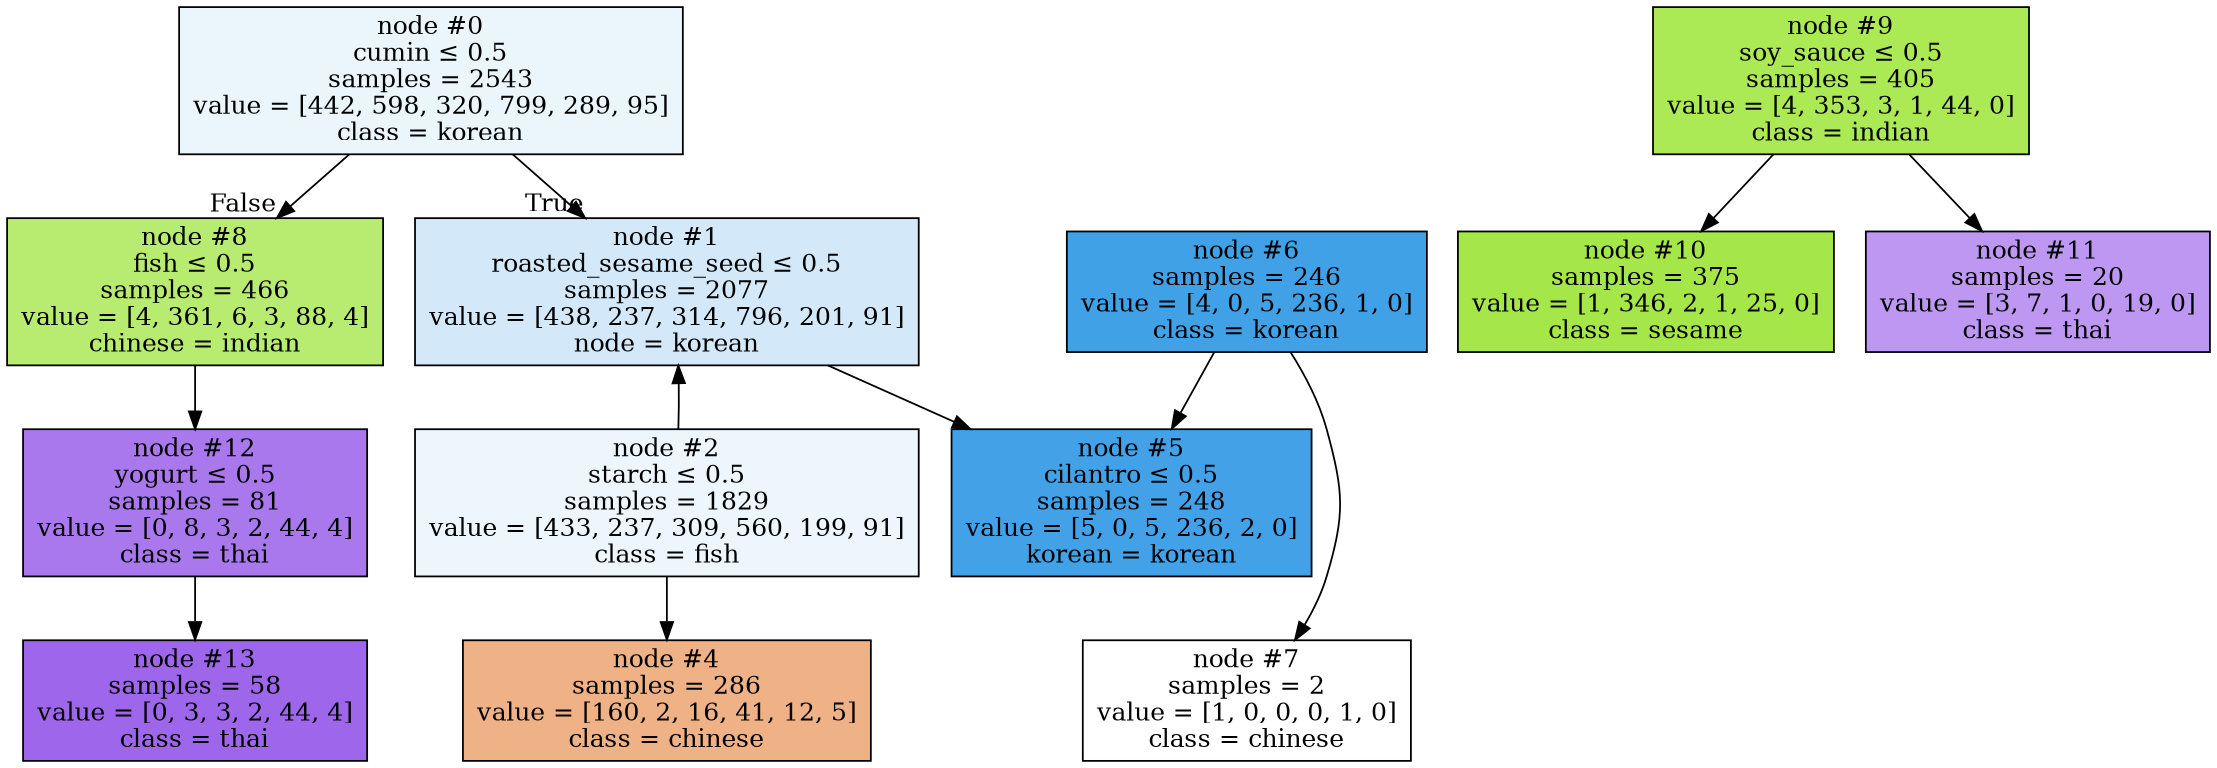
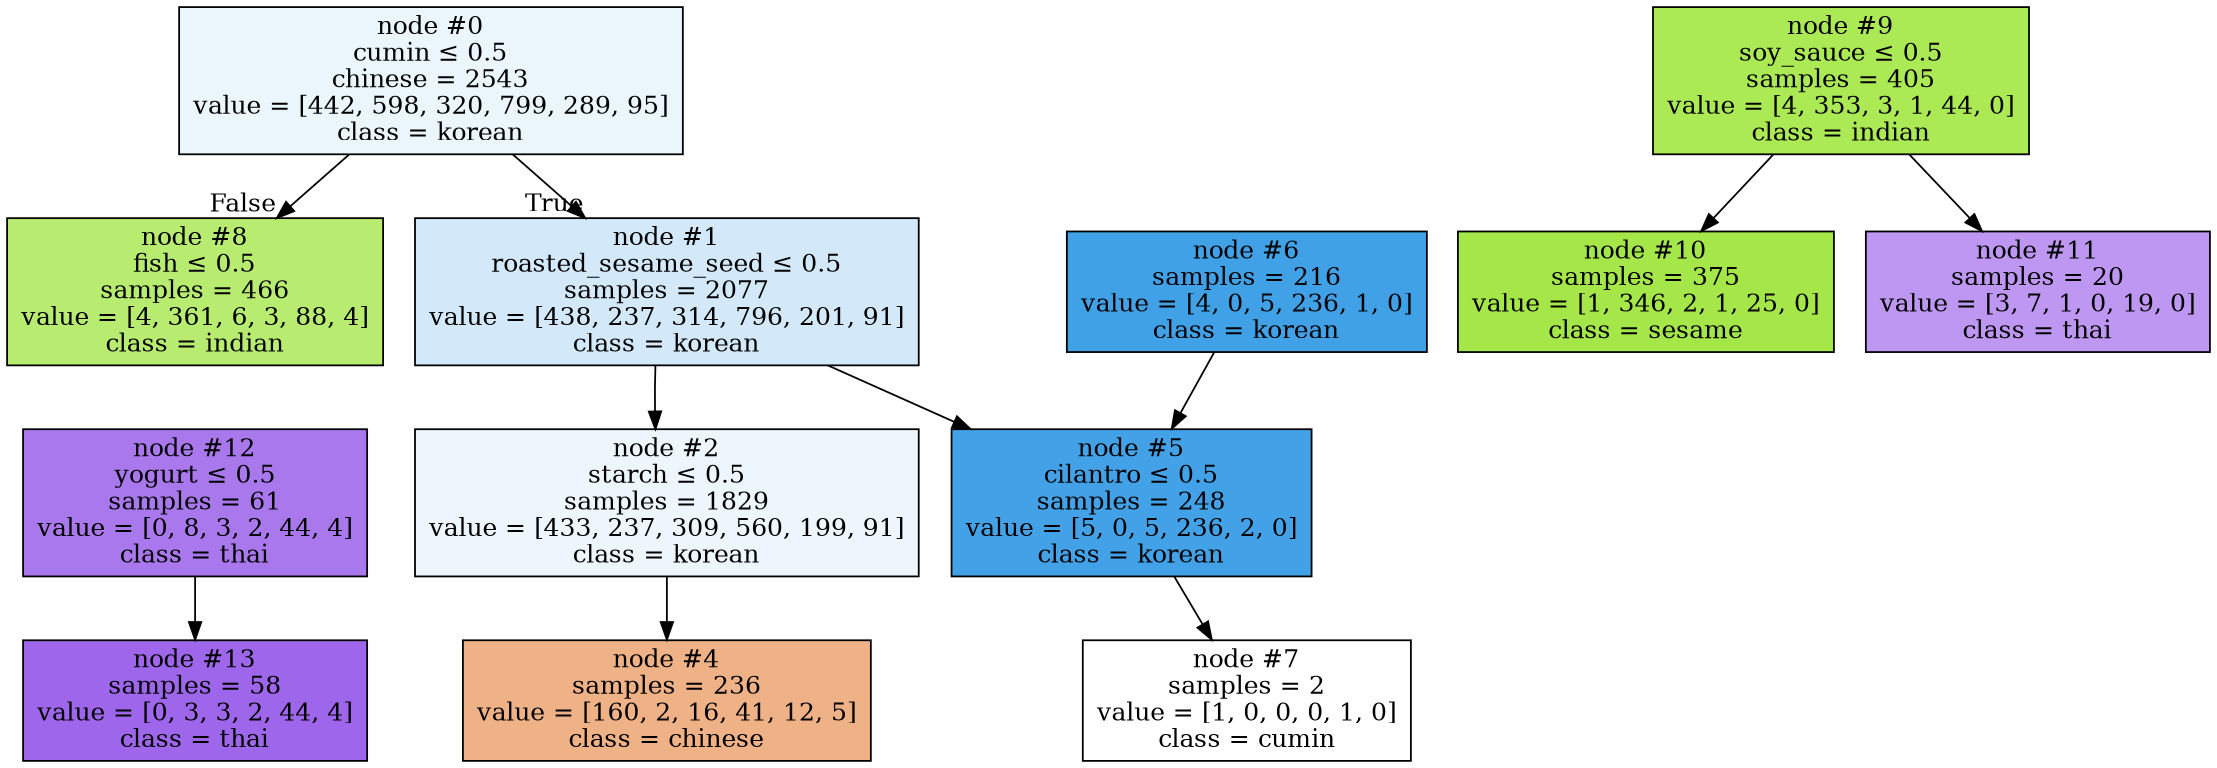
node "node #0": text "samples = 2543" -> "chinese = 2543"
node "node #6": text "samples = 246" -> "samples = 216"
node "node #8": text "chinese = indian" -> "class = indian"
node "node #1": text "node = korean" -> "class = korean"
edge "node #8" -> "node #12": removed
edge "node #2" -> "node #1": reversed
edge "node #6" -> "node #7": now "node #5" -> "node #7"
node "node #12": text "samples = 81" -> "samples = 61"
node "node #2": text "class = fish" -> "class = korean"
node "node #5": text "korean = korean" -> "class = korean"
node "node #4": text "samples = 286" -> "samples = 236"
node "node #7": text "class = chinese" -> "class = cumin"
